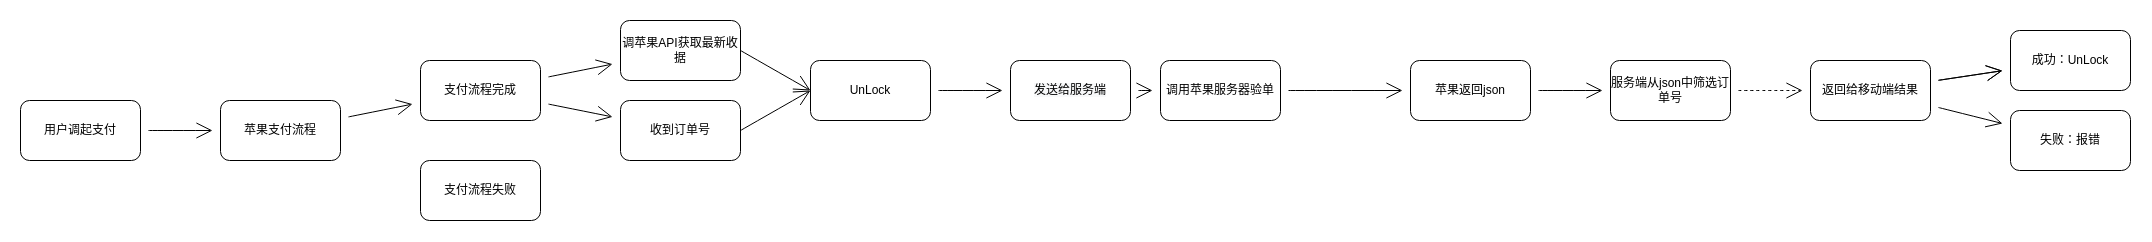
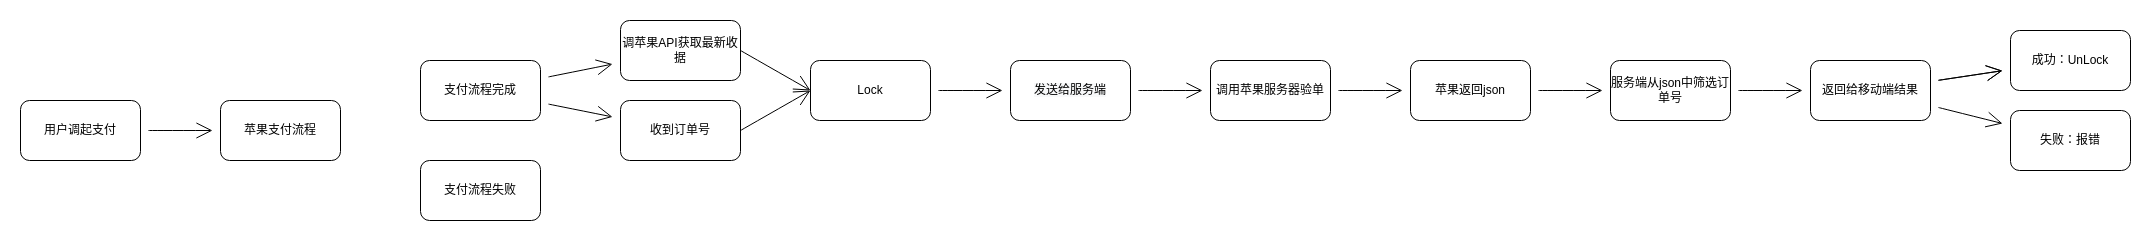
node "UnLock": label "UnLock" -> "Lock"
node "调用苹果服务器验单": moved (1221, 91) -> (1271, 91)
edge "服务端从json中筛选订单号" -> "返回给移动端结果": style dashed -> solid
edge "苹果支付流程" -> "支付流程完成": removed
